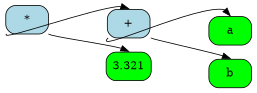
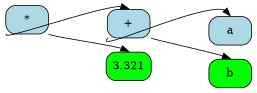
node "a": fillcolor lime -> lightblue
